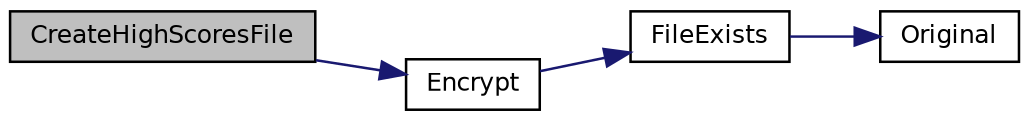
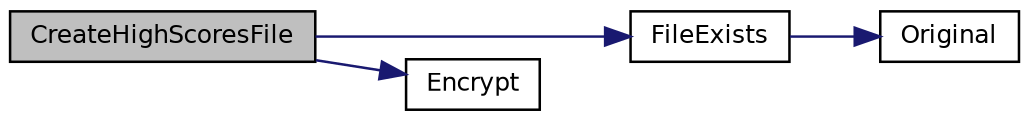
edge "Encrypt" -> "FileExists": now "CreateHighScoresFile" -> "FileExists"
